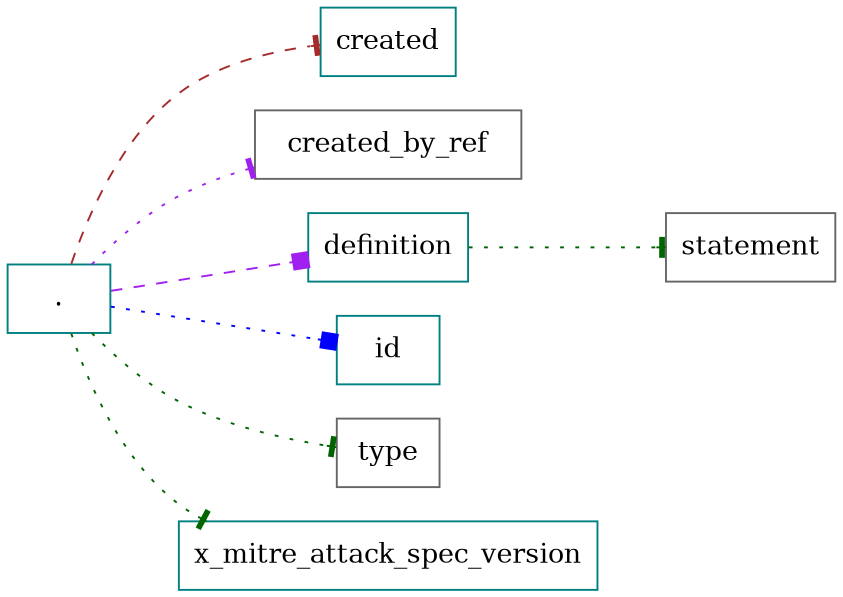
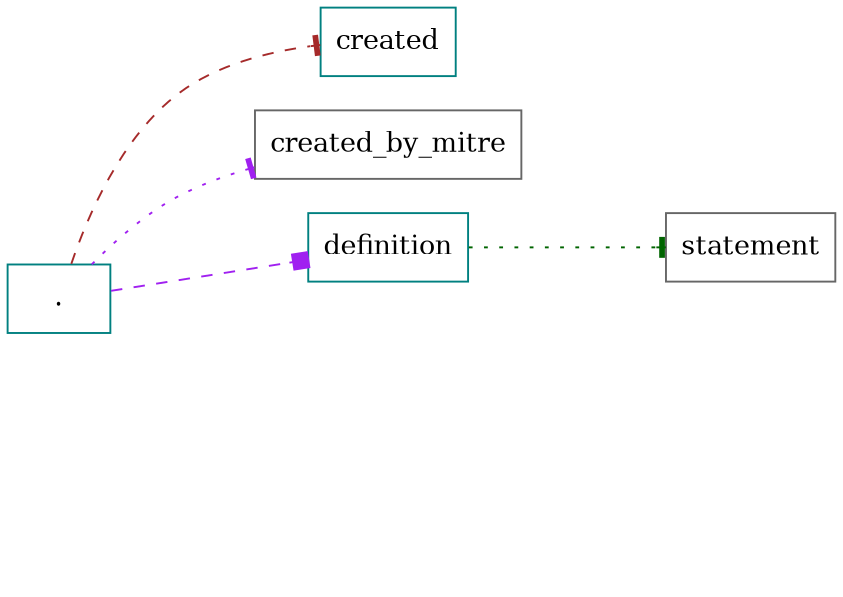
node "created_by_ref": label "created_by_ref" -> "created_by_mitre"
node "id": removed
node "type": removed
node "x_mitre_attack_spec_version": removed
